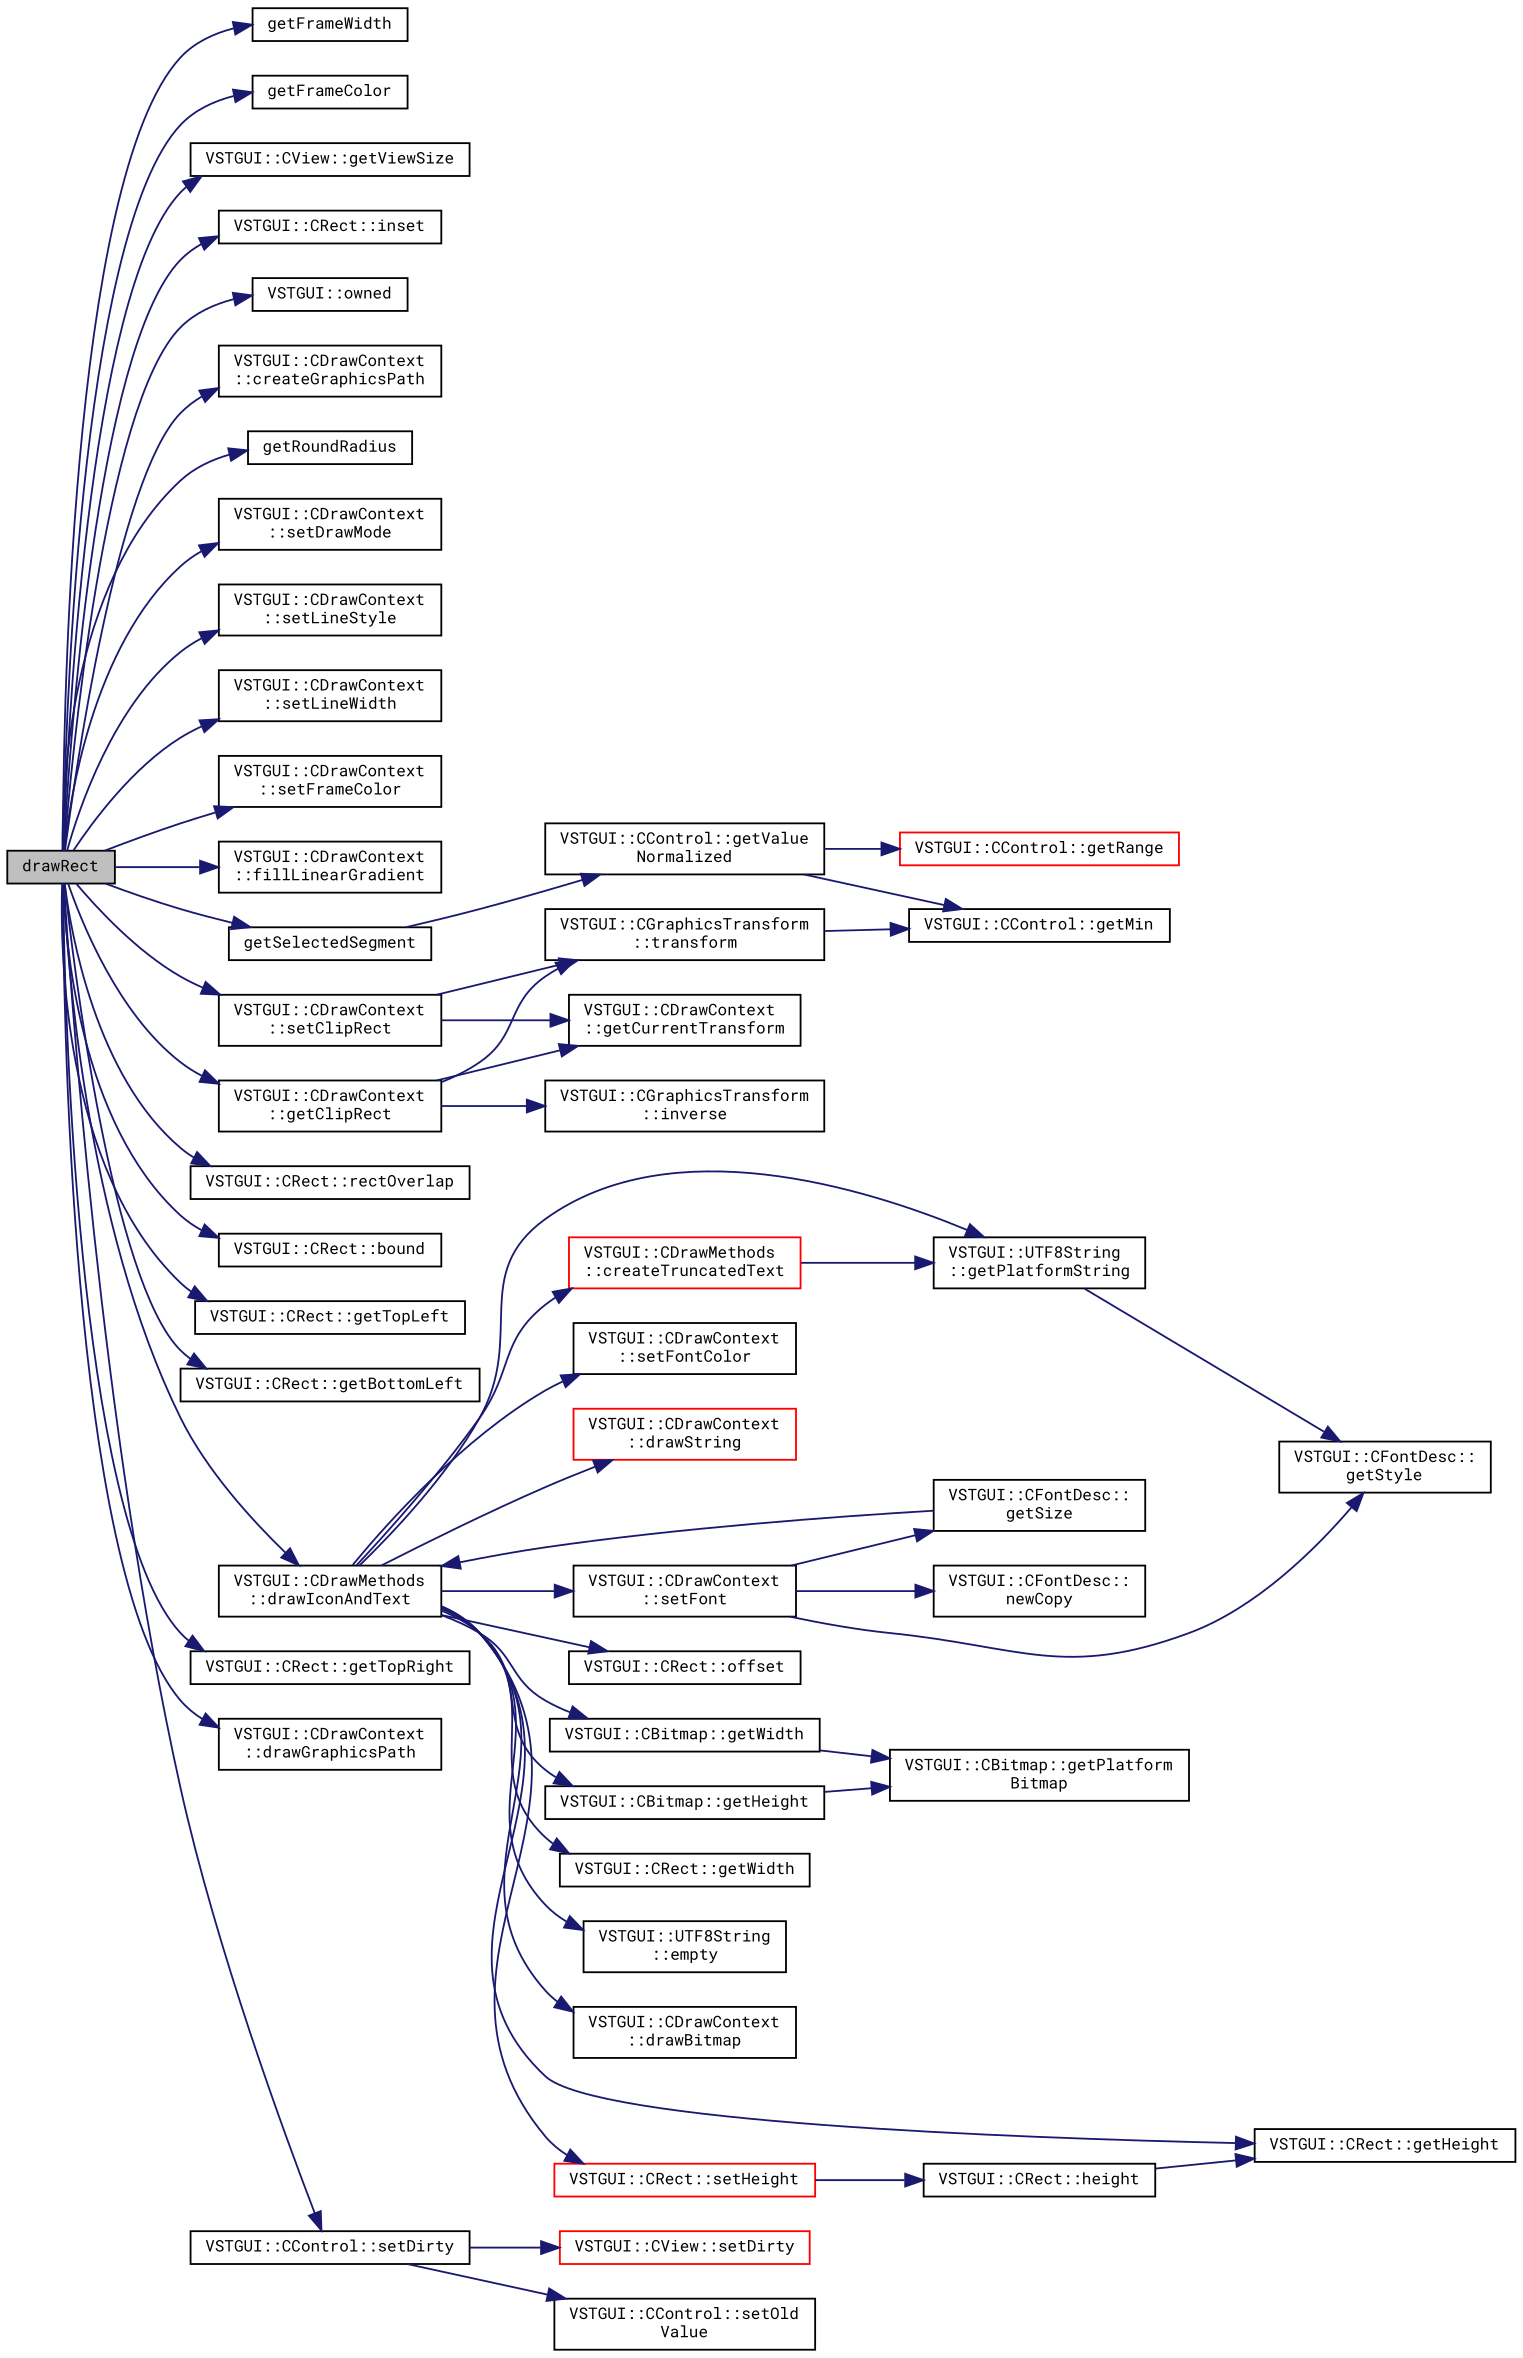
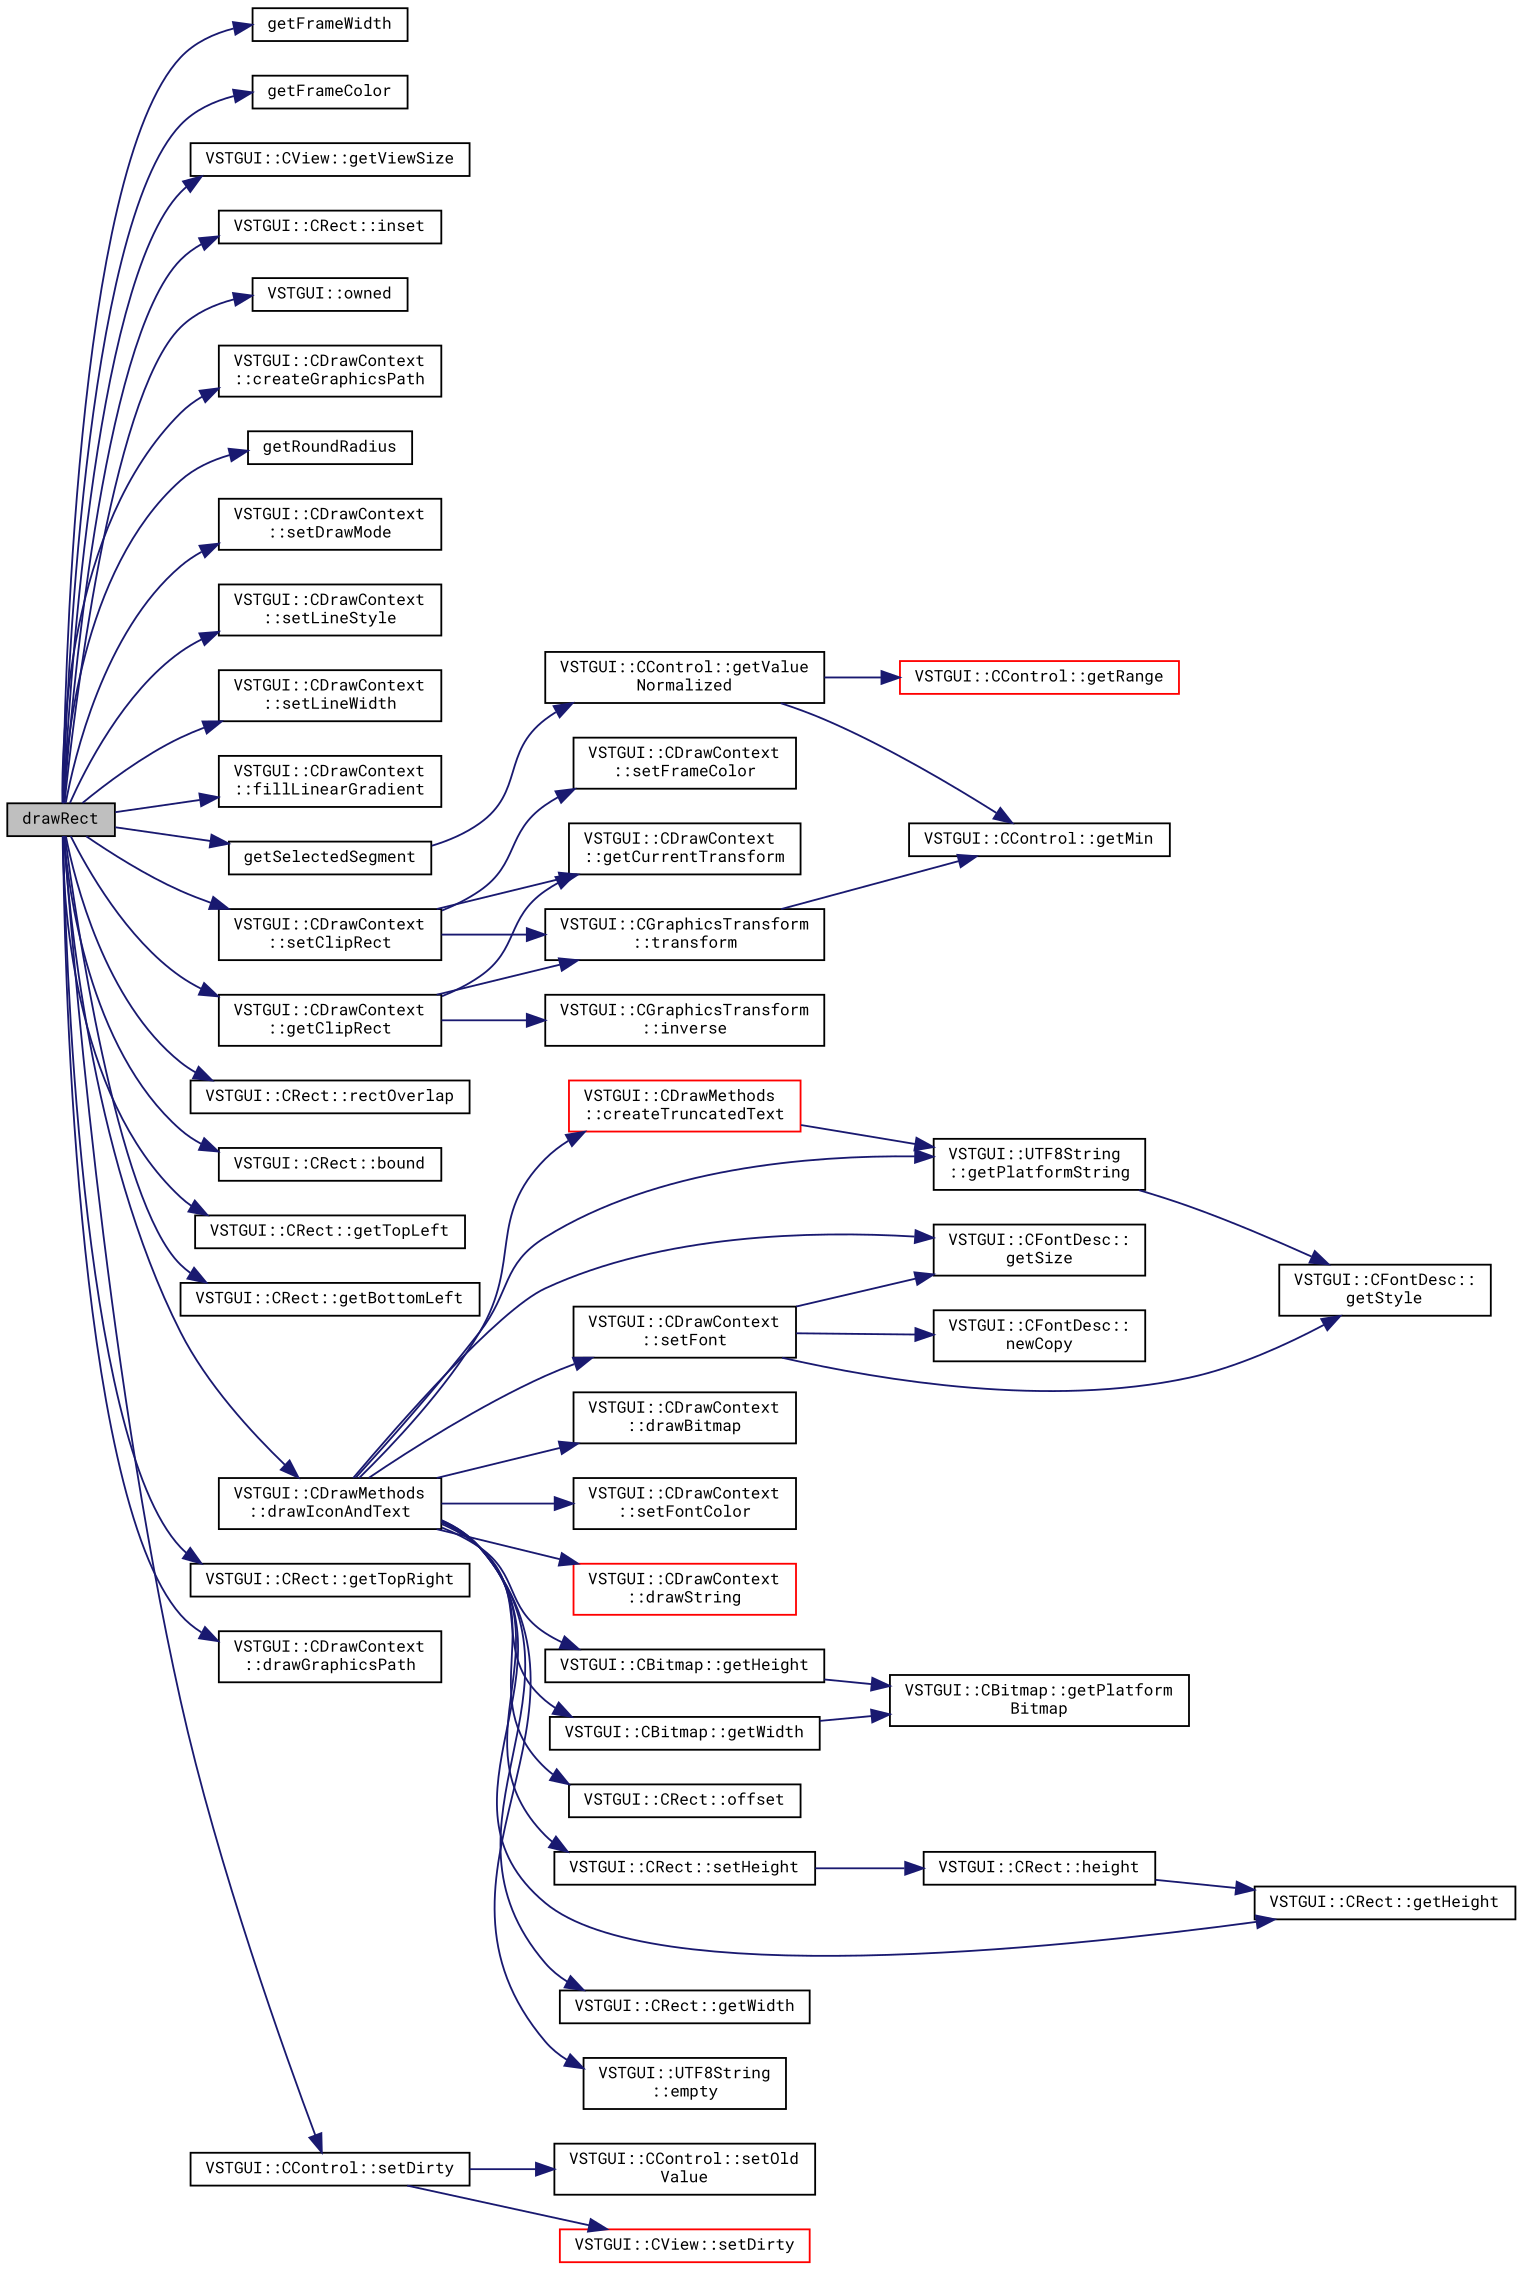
edge "drawRect" -> "VSTGUI::CDrawContext ::setFrameColor": now "VSTGUI::CDrawContext ::setClipRect" -> "VSTGUI::CDrawContext ::setFrameColor"
edge "VSTGUI::CFontDesc:: getSize" -> "VSTGUI::CDrawMethods ::drawIconAndText": reversed
node "VSTGUI::CRect::setHeight": color red -> black
